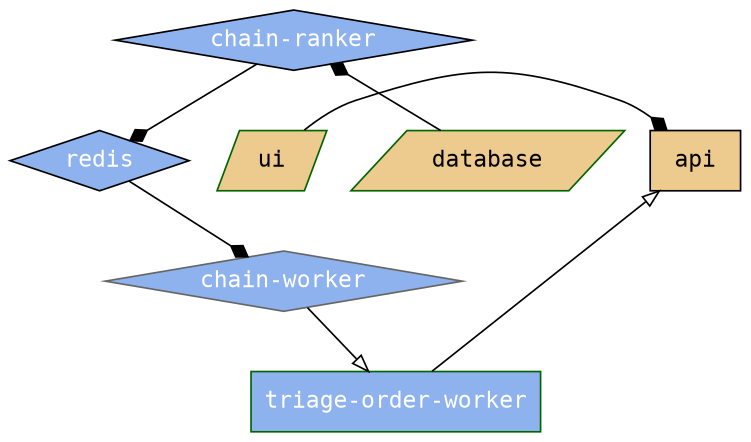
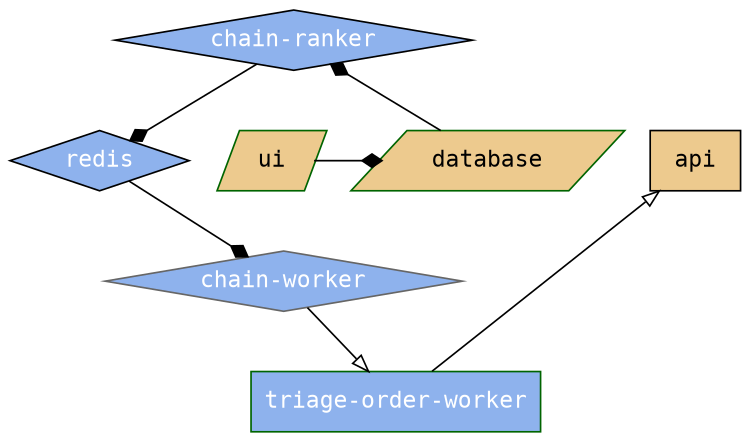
edge "ui" -> "api": now "ui" -> "database"
